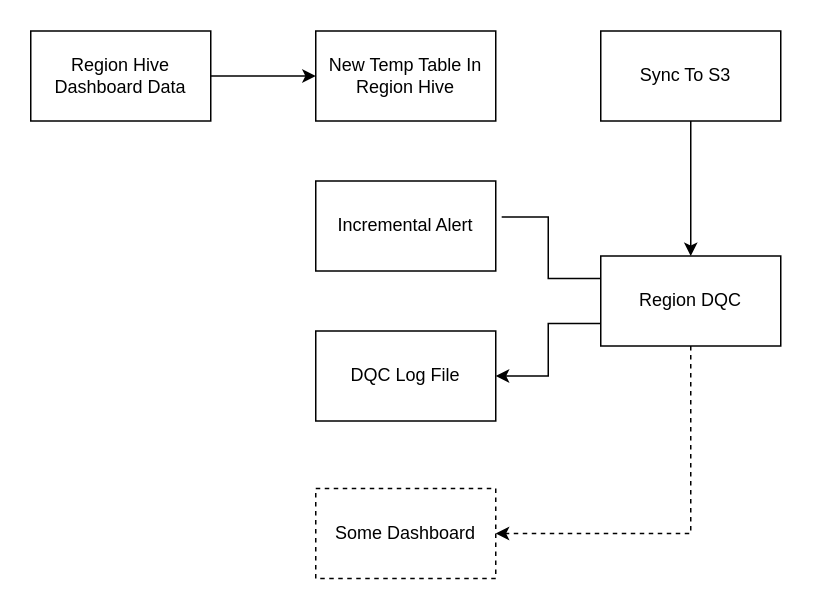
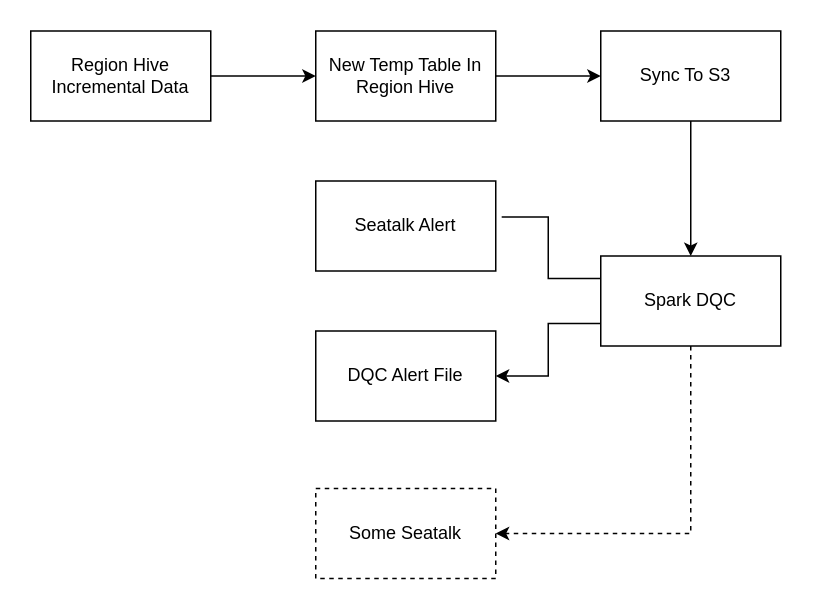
node "Region Hive Dashboard Data": label "Region Hive Dashboard Data" -> "Region Hive Incremental Data"
edge "New Temp Table In Region Hive" -> "Sync To S3": added
node "Incremental Alert": label "Incremental Alert" -> "Seatalk Alert"
node "Region DQC": label "Region DQC" -> "Spark DQC"
node "DQC Log File": label "DQC Log File" -> "DQC Alert File"
node "Some Dashboard": label "Some Dashboard" -> "Some Seatalk"
